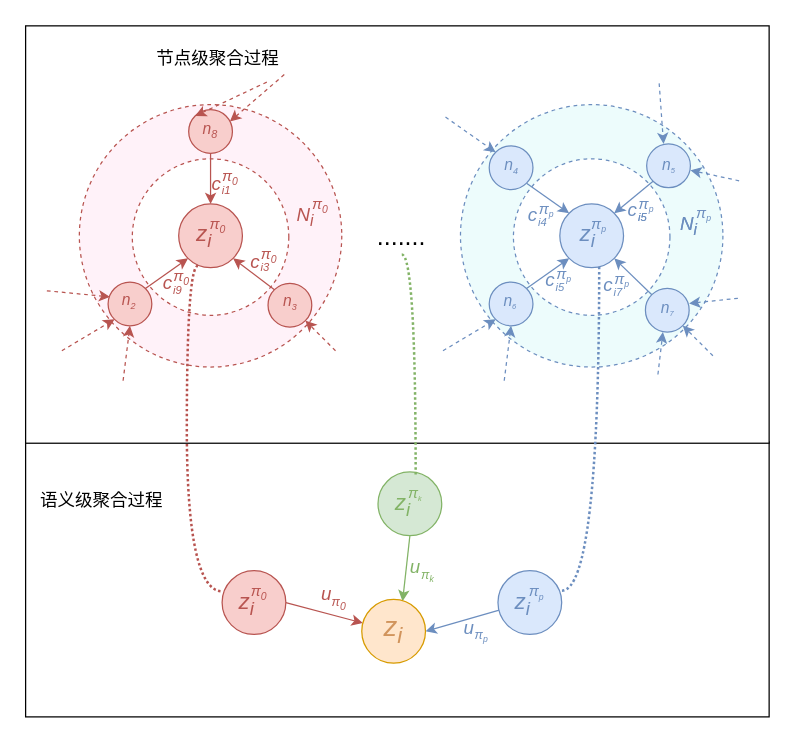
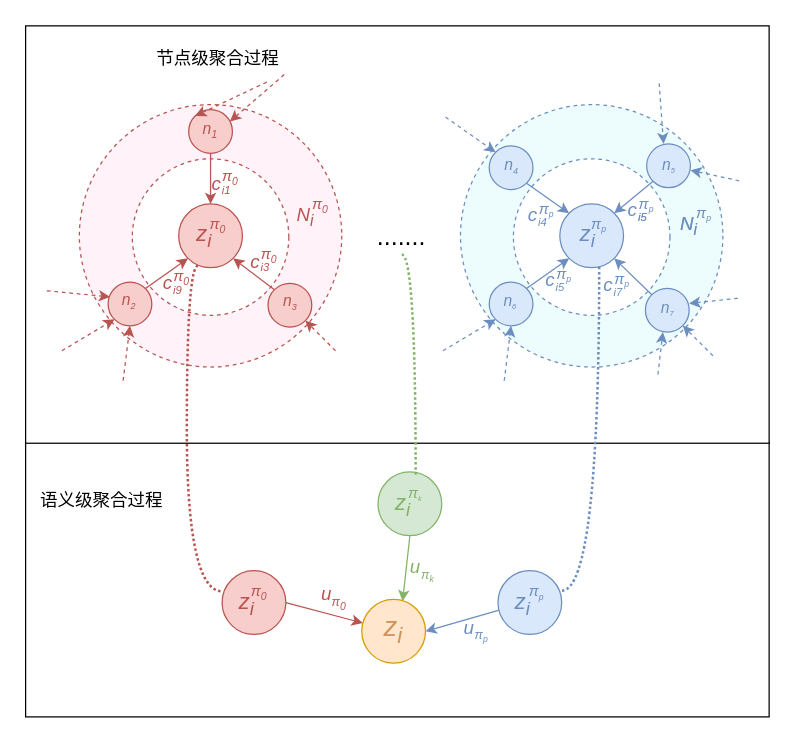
node "n8": label "n8" -> "n1"
